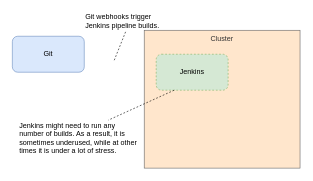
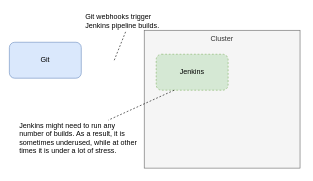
node "Git": moved (48, 54) -> (45, 60)
node "Cluster": fillcolor #ffe6cc -> #f5f5f5
